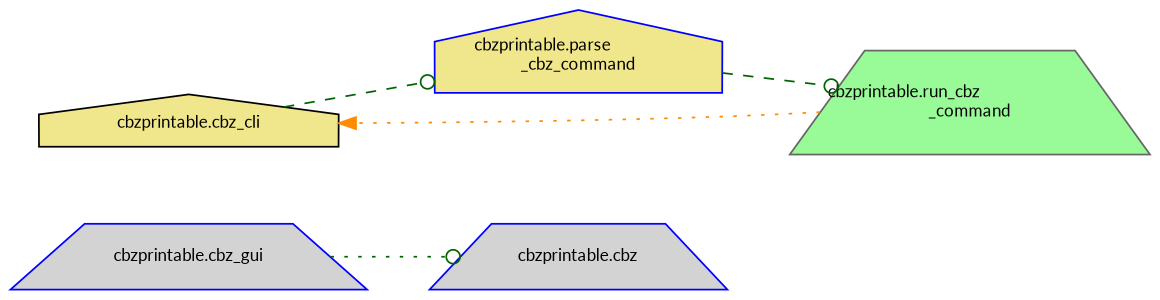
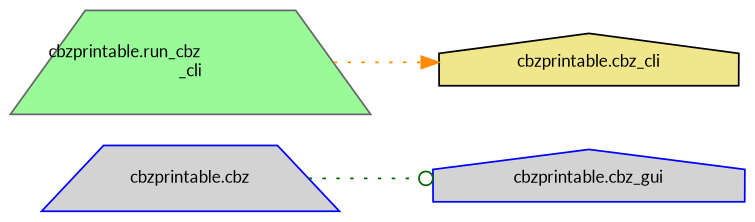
node "cbzprintable.parse _cbz_command": removed
node "cbzprintable.run_cbz _command": label "cbzprintable.run_cbz _command" -> "cbzprintable.run_cbz _cli"
node "cbzprintable.cbz_gui": shape trapezium -> house
edge "cbzprintable.cbz_gui" -> "cbzprintable.cbz": reversed
